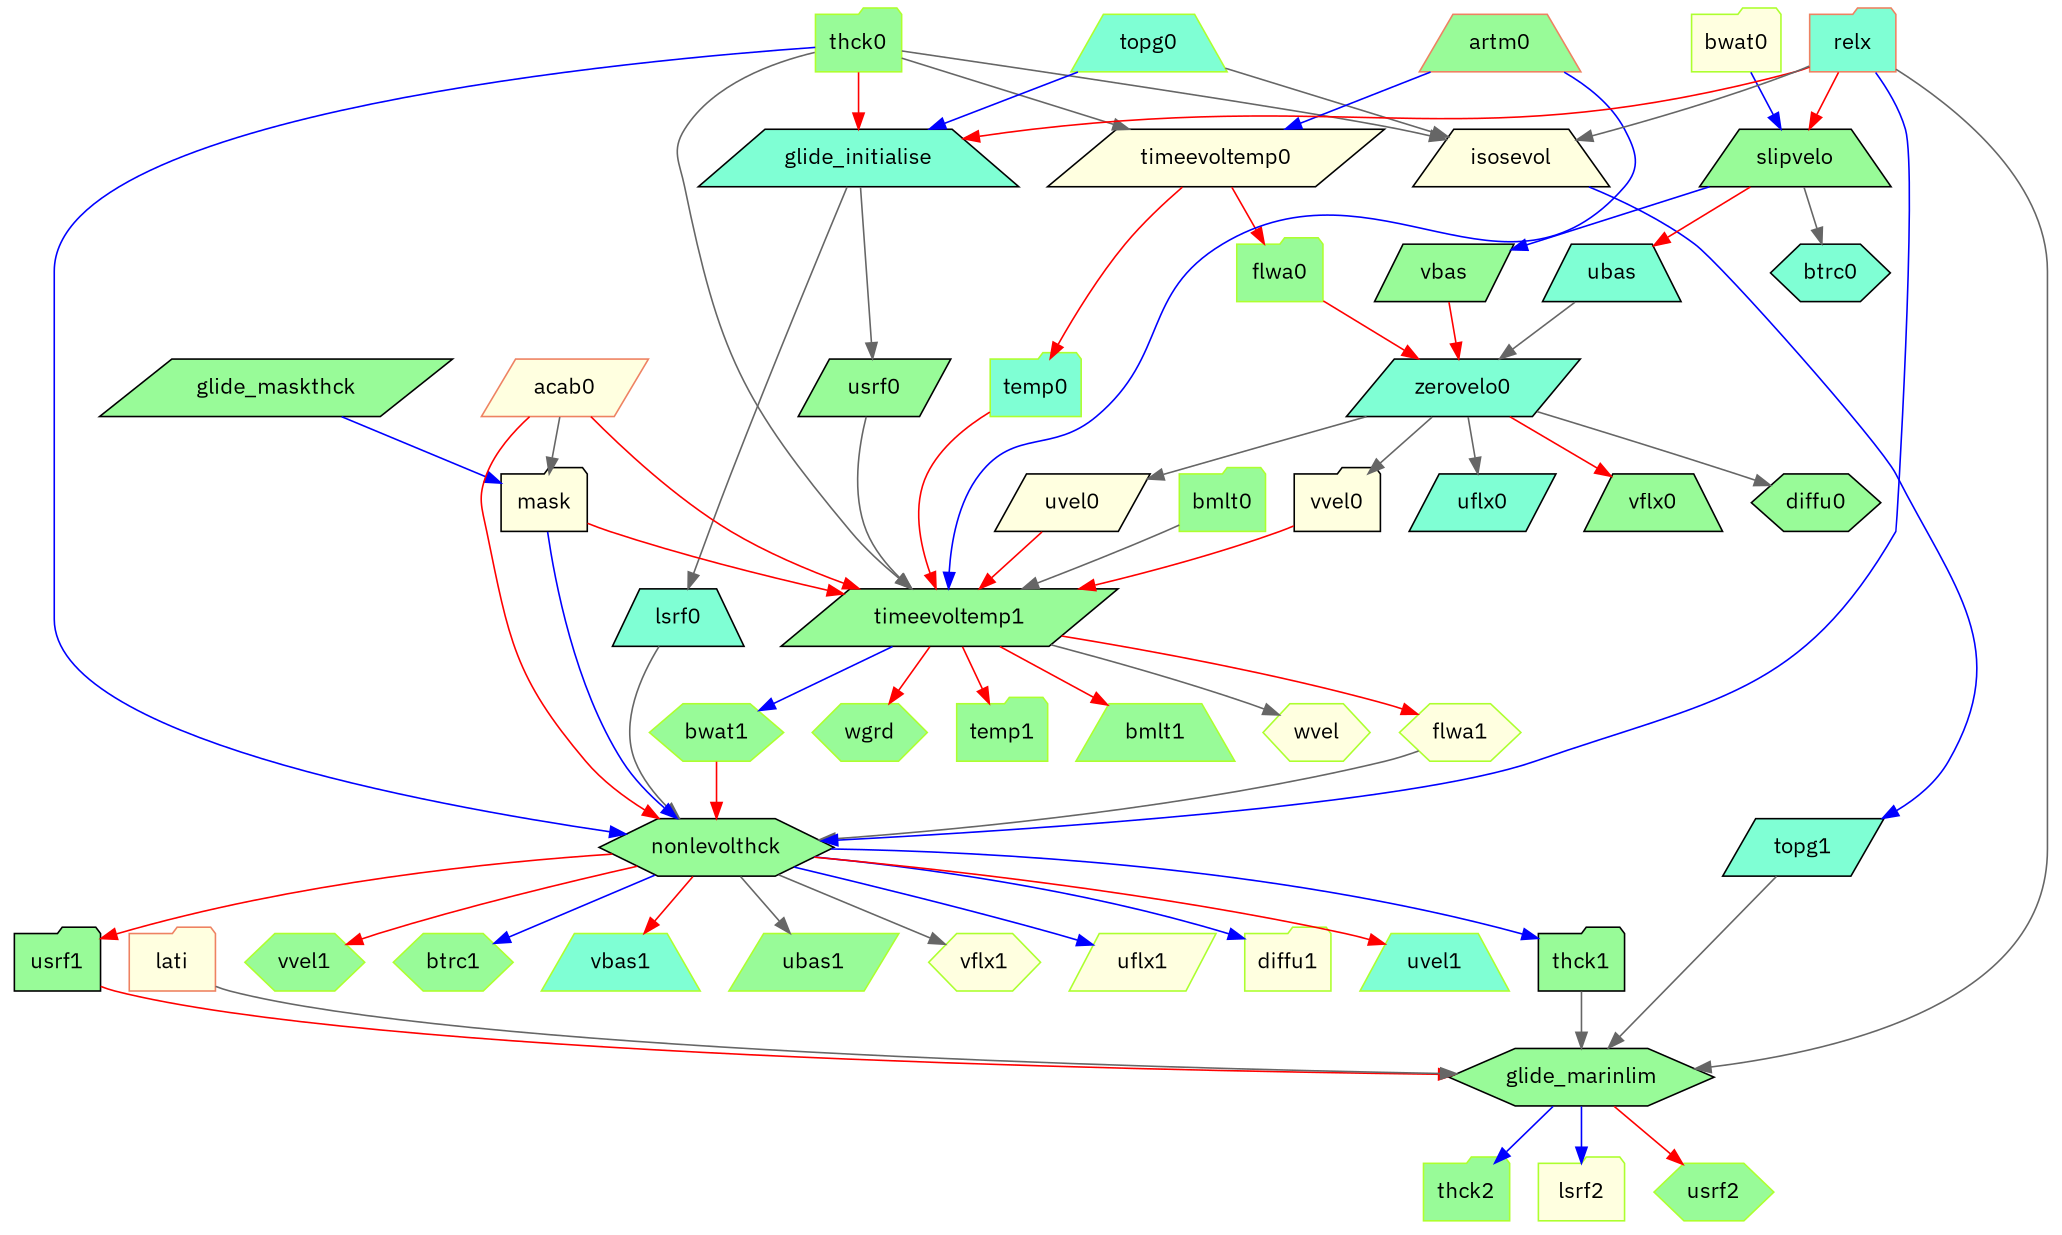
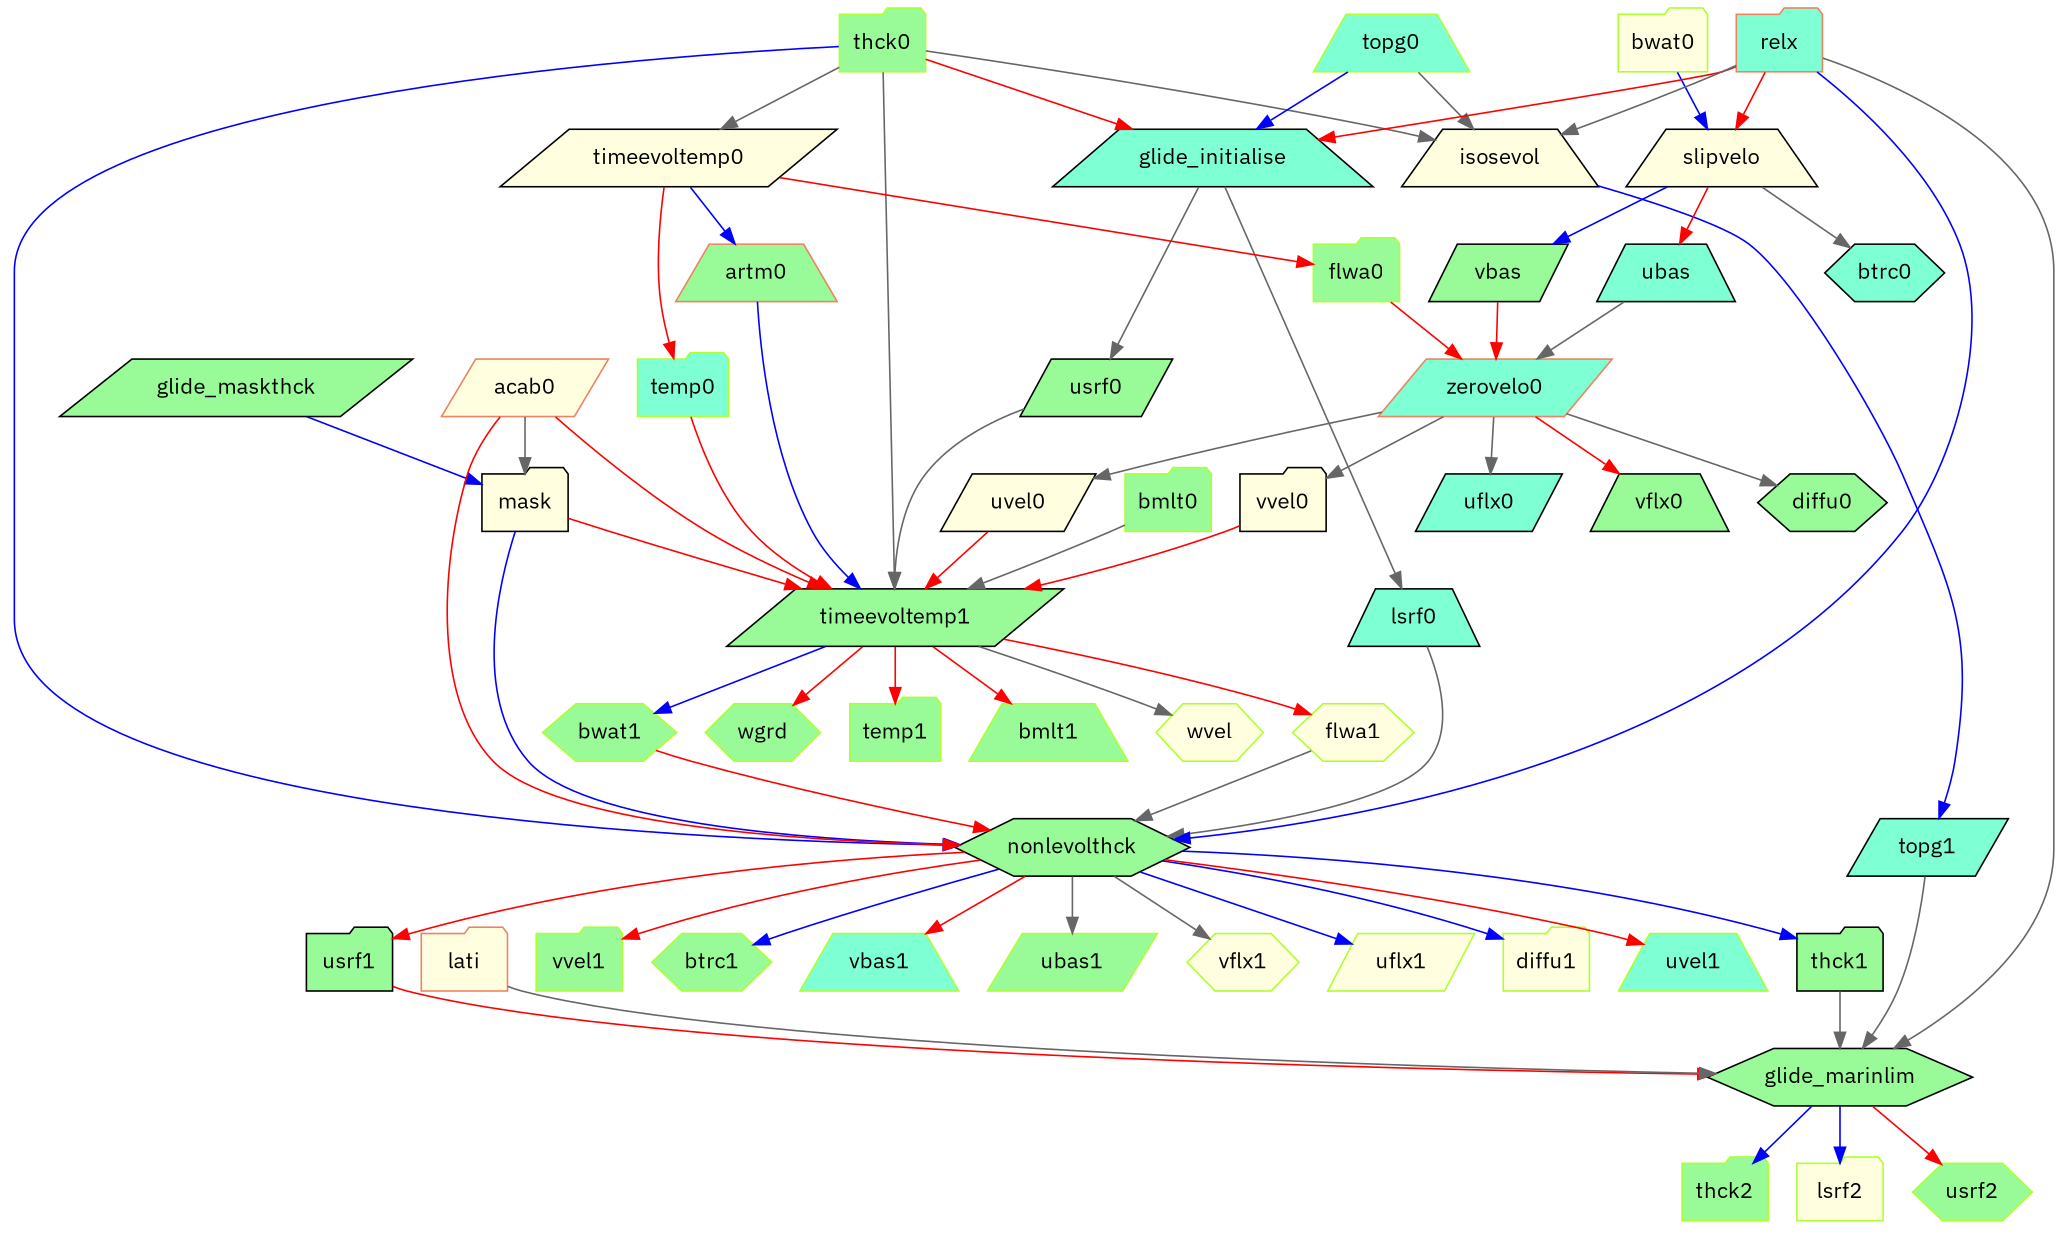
edge "artm0" -> "timeevoltemp0": reversed
node "slipvelo": fillcolor palegreen -> lightyellow
node "zerovelo0": color black -> salmon2
node "vvel1": shape hexagon -> folder
